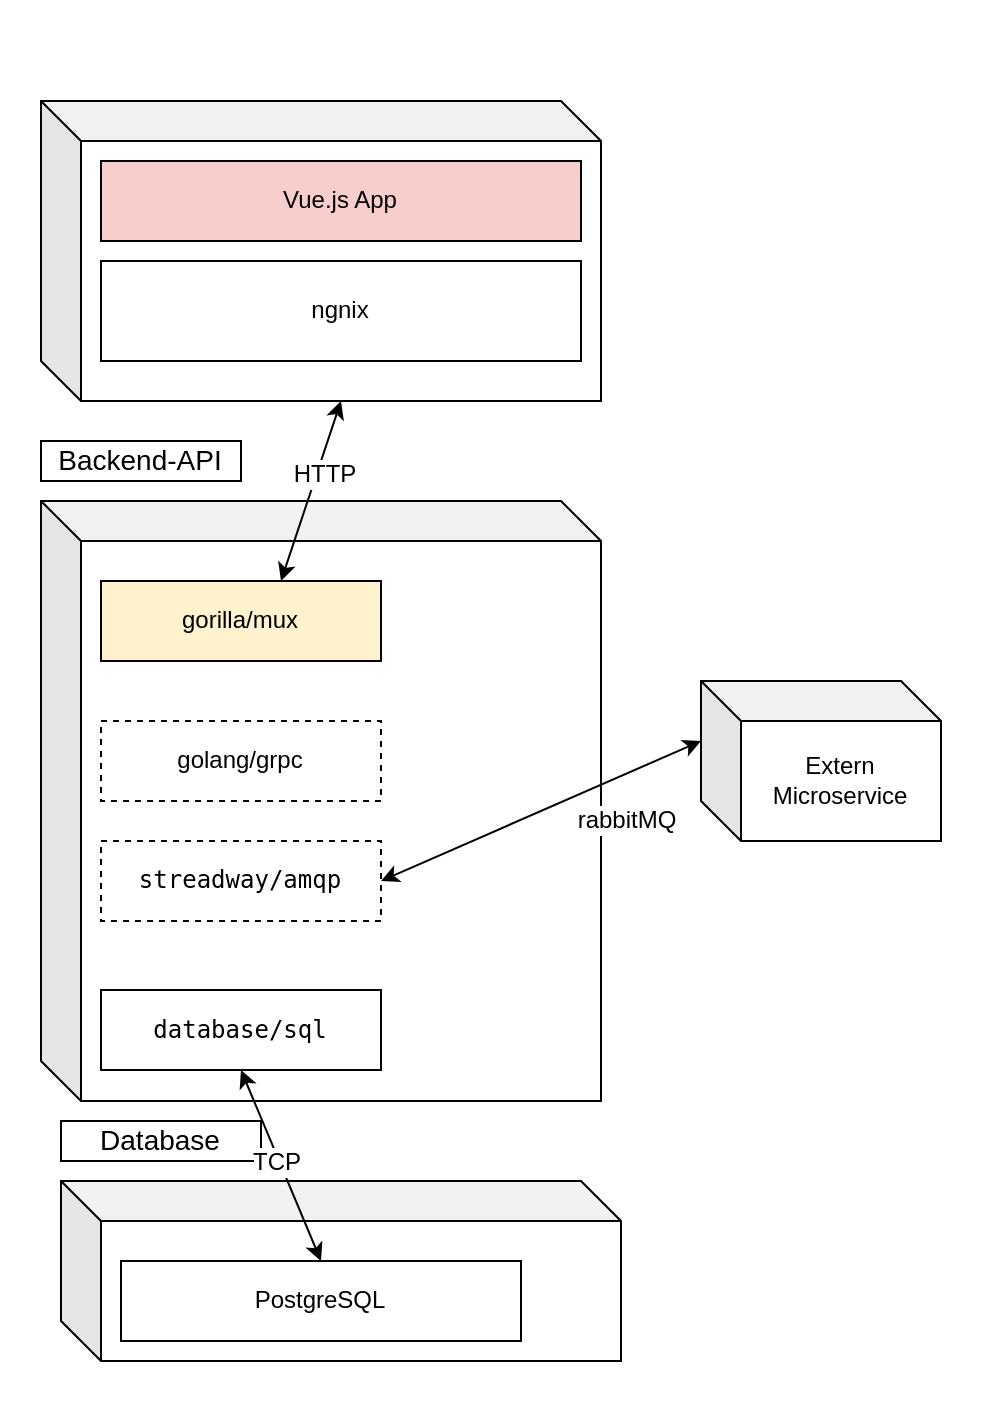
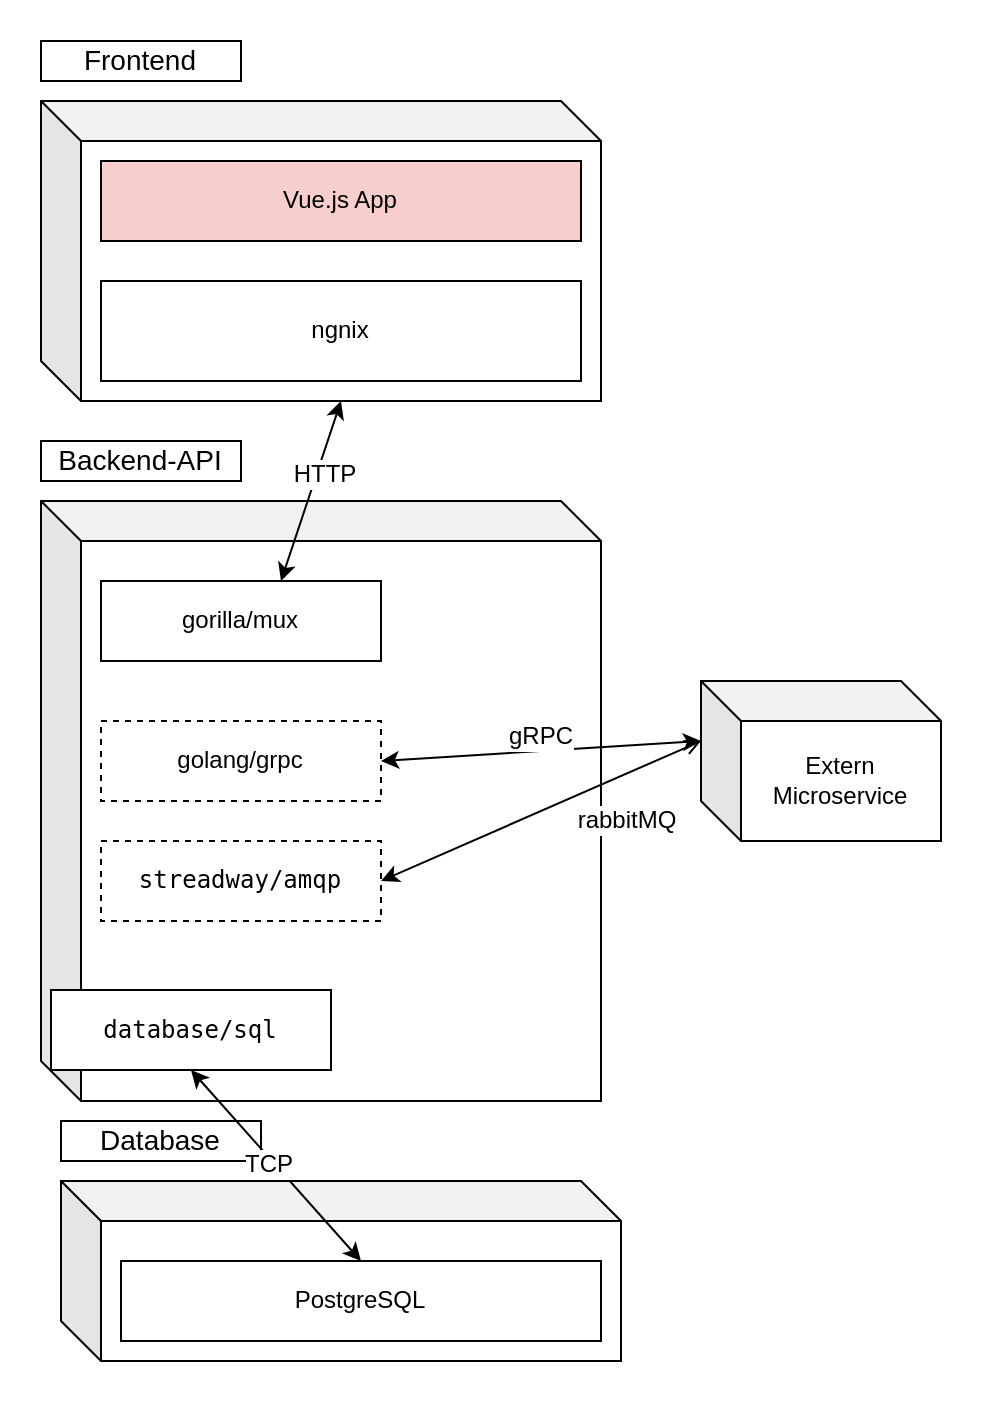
node "Frontend": added
node "ngnix": moved (341, 311) -> (341, 331)
node "gorilla/mux": fillcolor #fff2cc -> #ffffff
edge "Extern Microservice" -- "streadway/amqp": arrowhead classic -> open
edge "golang/grpc" -- "Extern Microservice": added, label "gRPC"
node "database/sql": moved (241, 1030) -> (191, 1030)
node "PostgreSQL": size 400x80 -> 480x80
